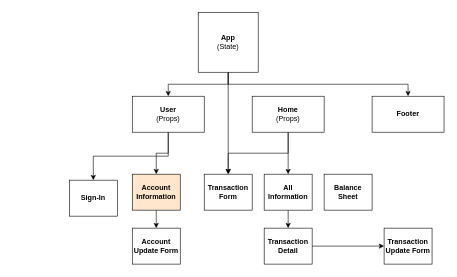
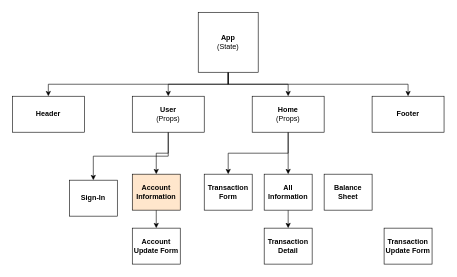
edge "App (State)" -> "Header": added
node "Header": added
edge "App (State)" -> "Transaction Form": now "App (State)" -> "Home (Props)"
edge "Transaction Detail" -> "Transaction Update Form": removed
